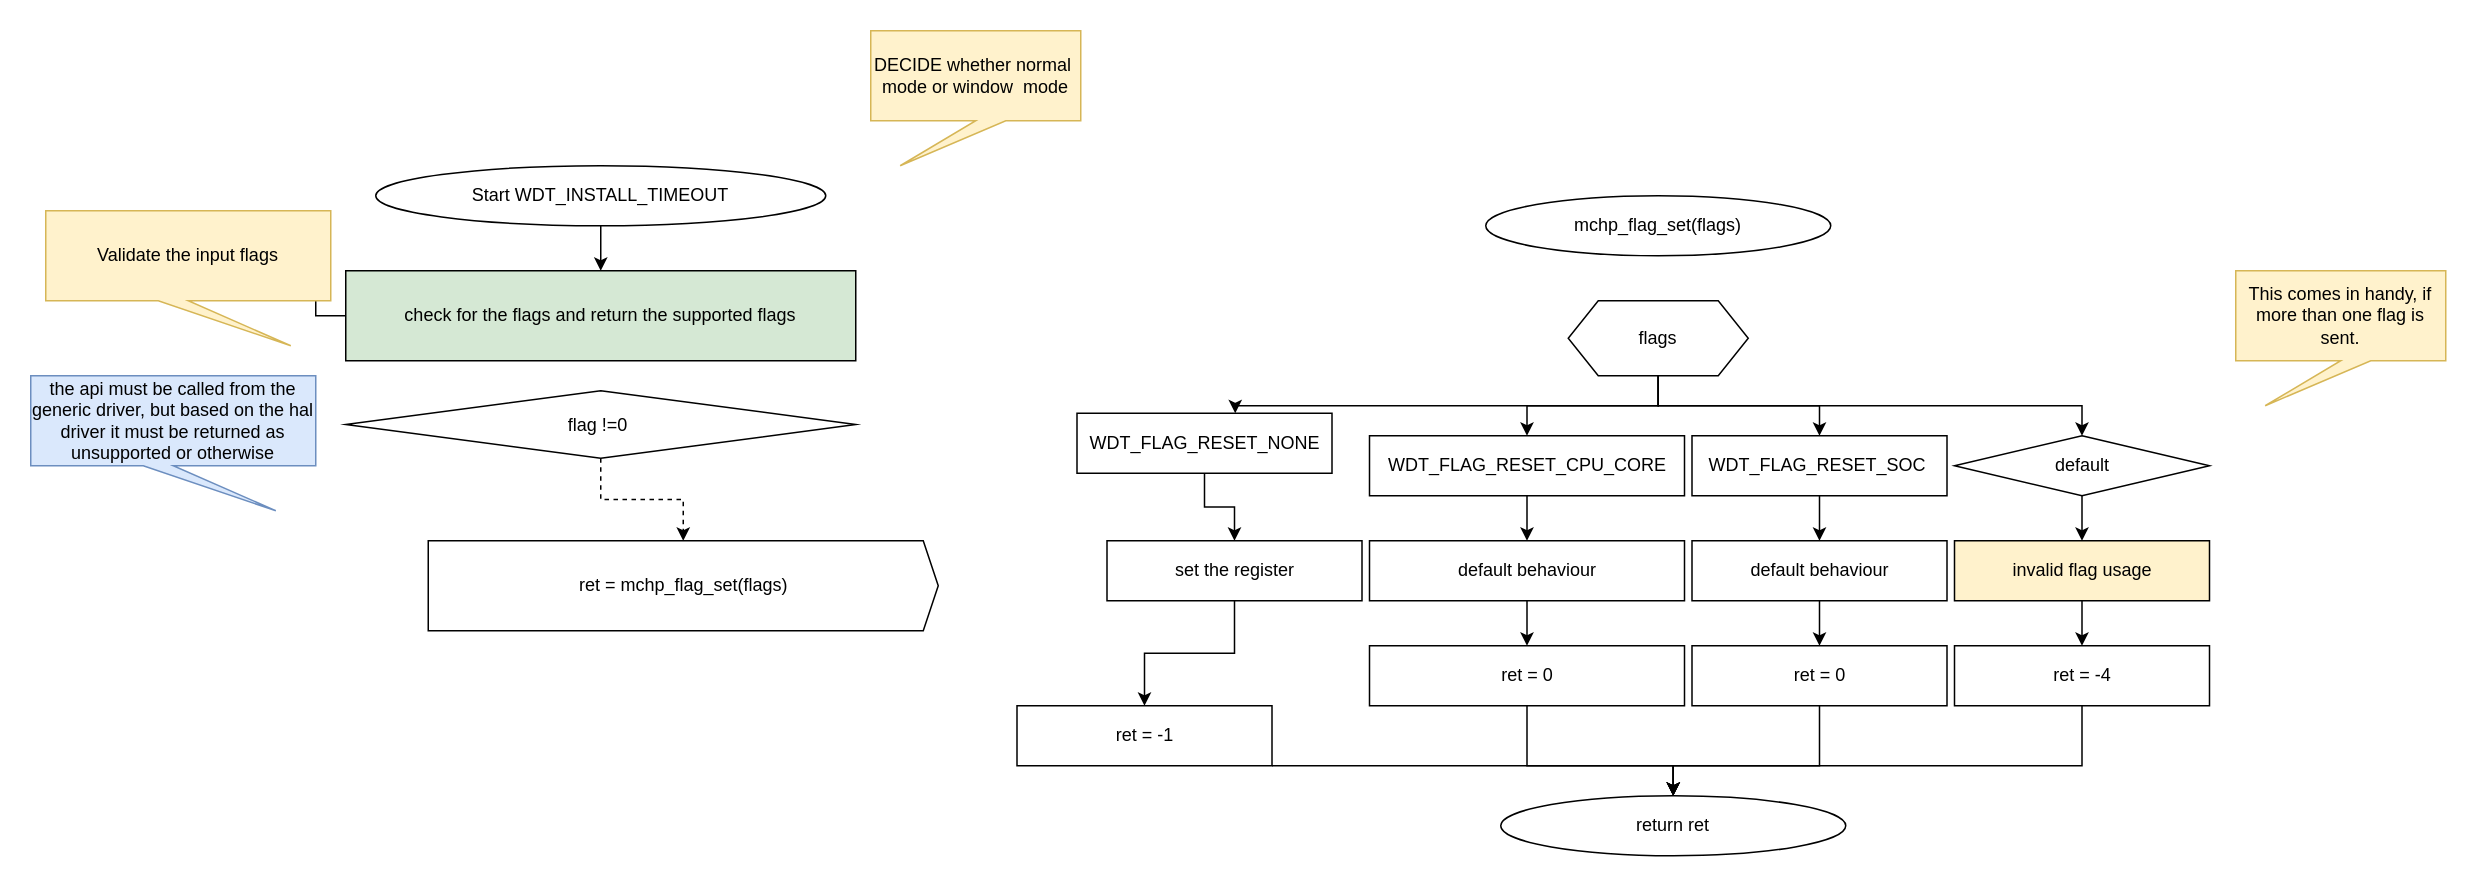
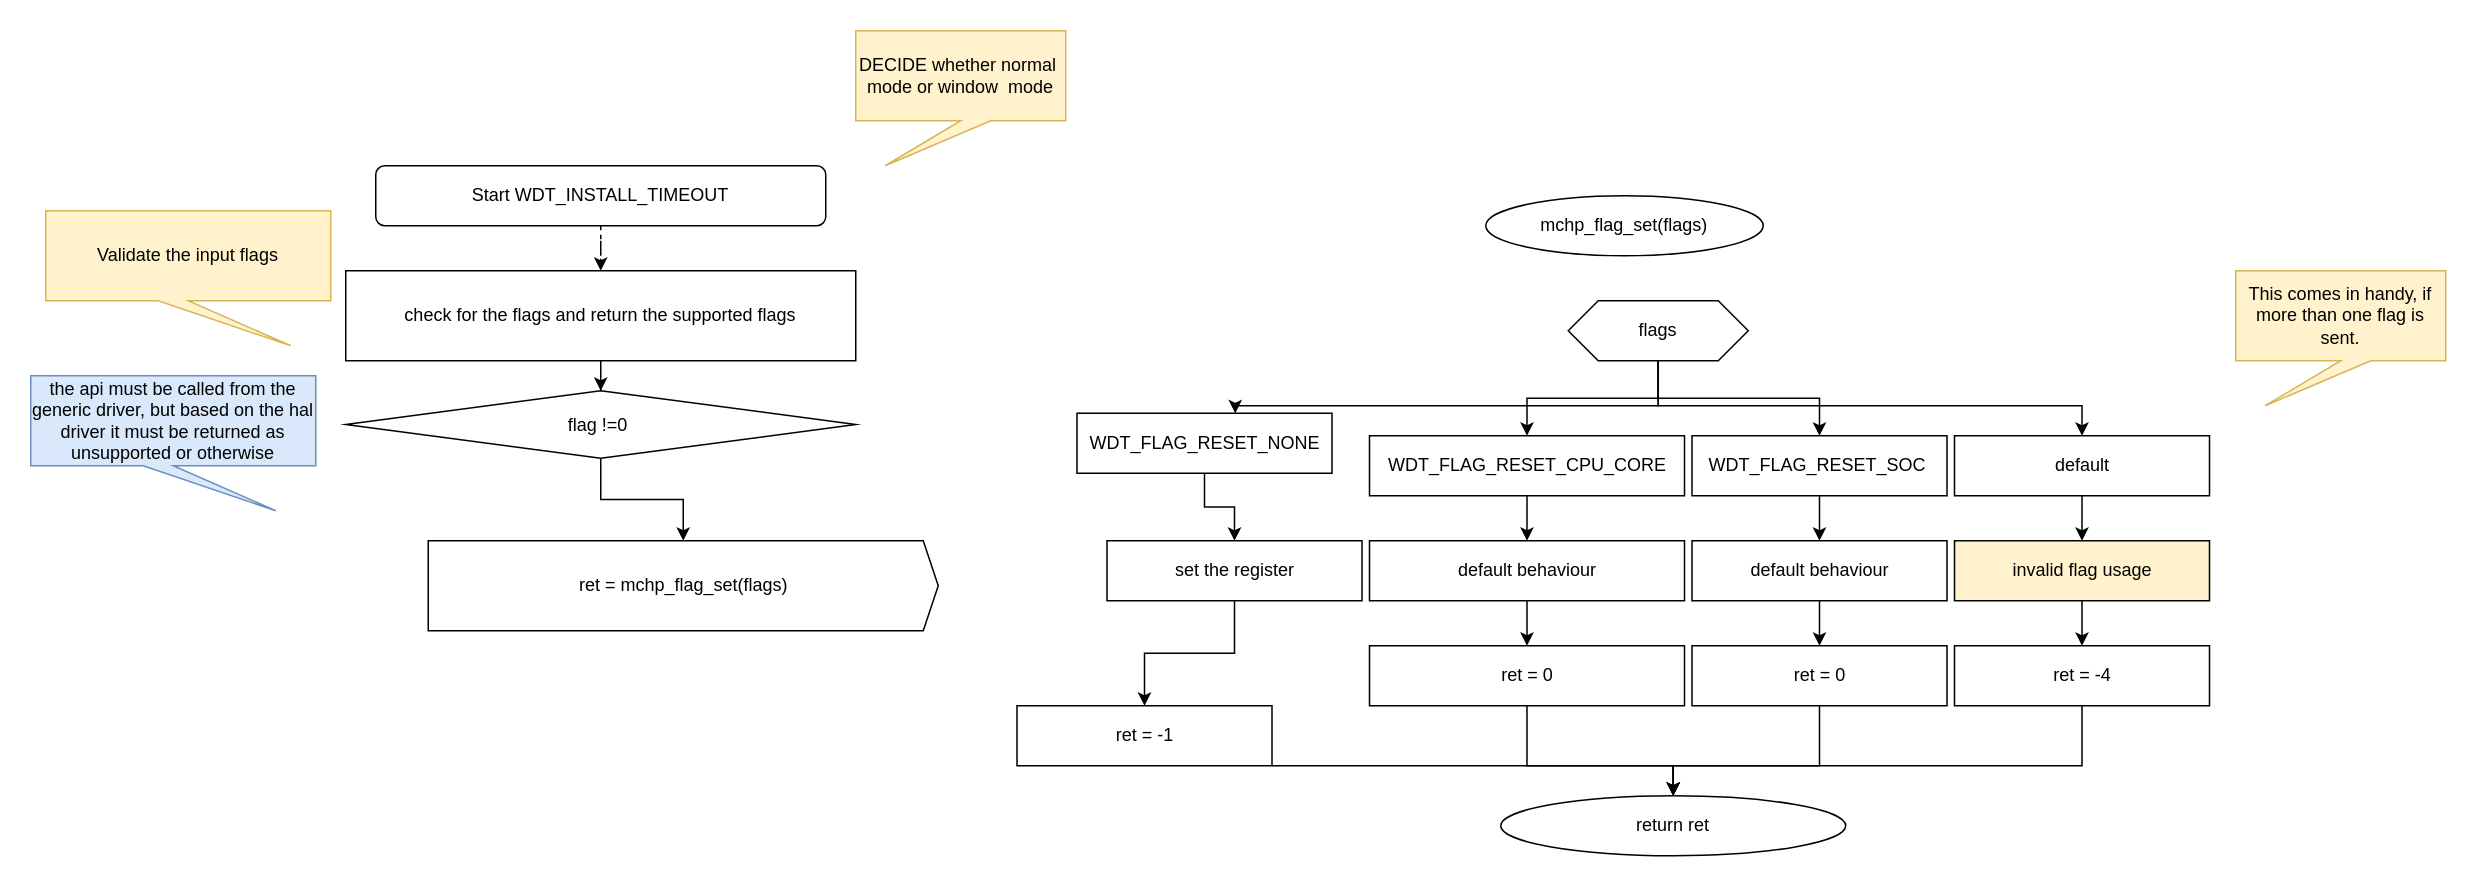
node "DECIDE whether normal mode or window mode": moved (976, 98) -> (961, 98)
node "Start WDT_INSTALL_TIMEOUT": shape ellipse -> rounded rectangle
node "mchp_flag_set(flags)": size 345x60 -> 278x60
edge "Start WDT_INSTALL_TIMEOUT" -> "check for the flags and return the supported flags": style solid -> dashed
edge "check for the flags and return the supported flags" -> "Validate the input flags": now "check for the flags and return the supported flags" -> "flag !=0"
node "check for the flags and return the supported flags": fillcolor #d5e8d4 -> #ffffff
node "flags": size 180x75 -> 180x60
node "default": shape diamond -> rectangle
edge "flag !=0" -> "ret = mchp_flag_set(flags)": style dashed -> solid
